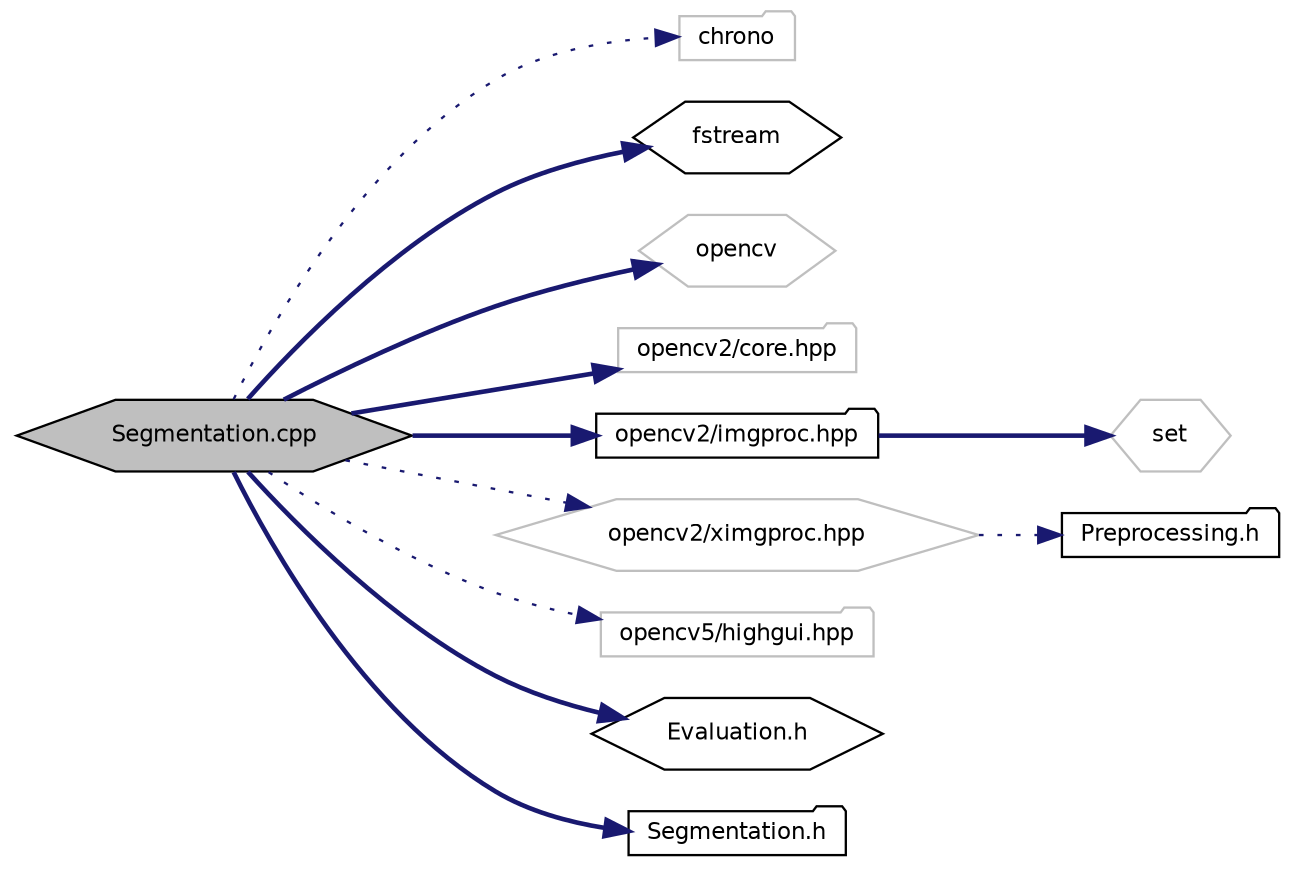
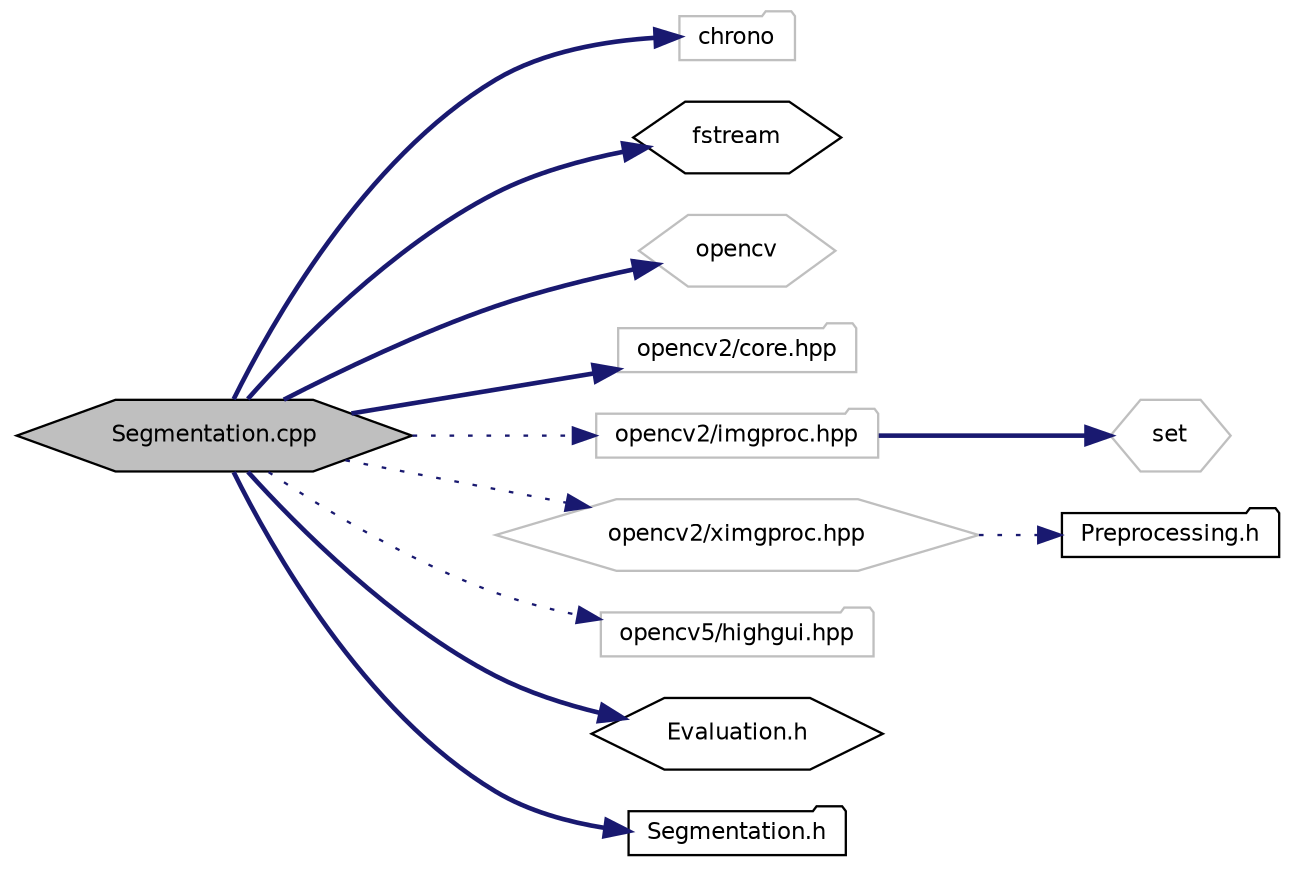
edge "Segmentation.cpp" -> "chrono": style dotted -> bold
edge "Segmentation.cpp" -> "opencv2/imgproc.hpp": style bold -> dotted
node "opencv2/imgproc.hpp": color black -> grey75
